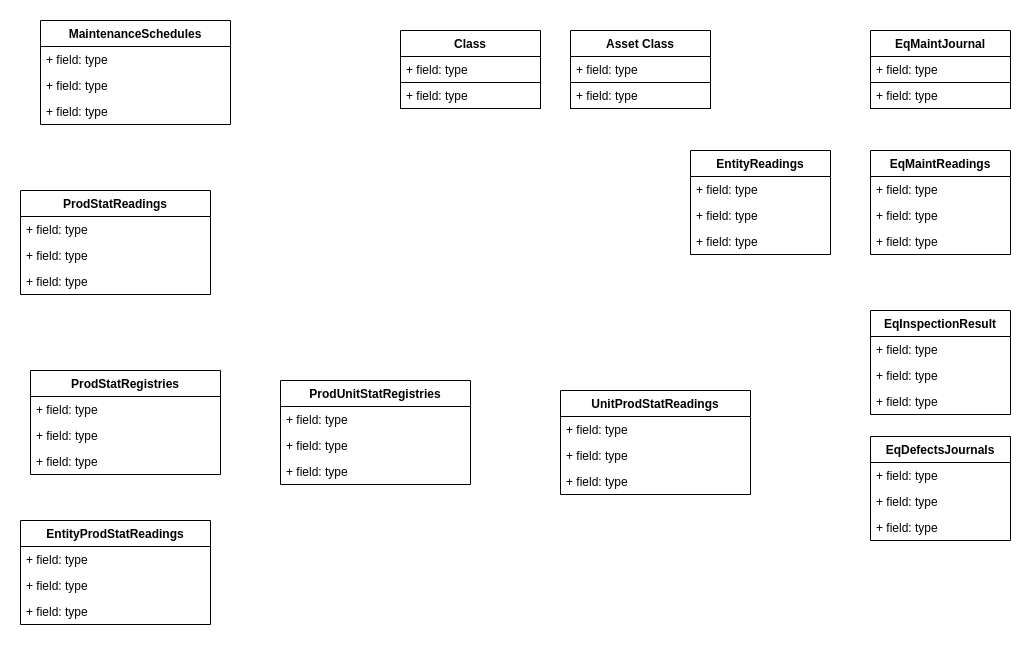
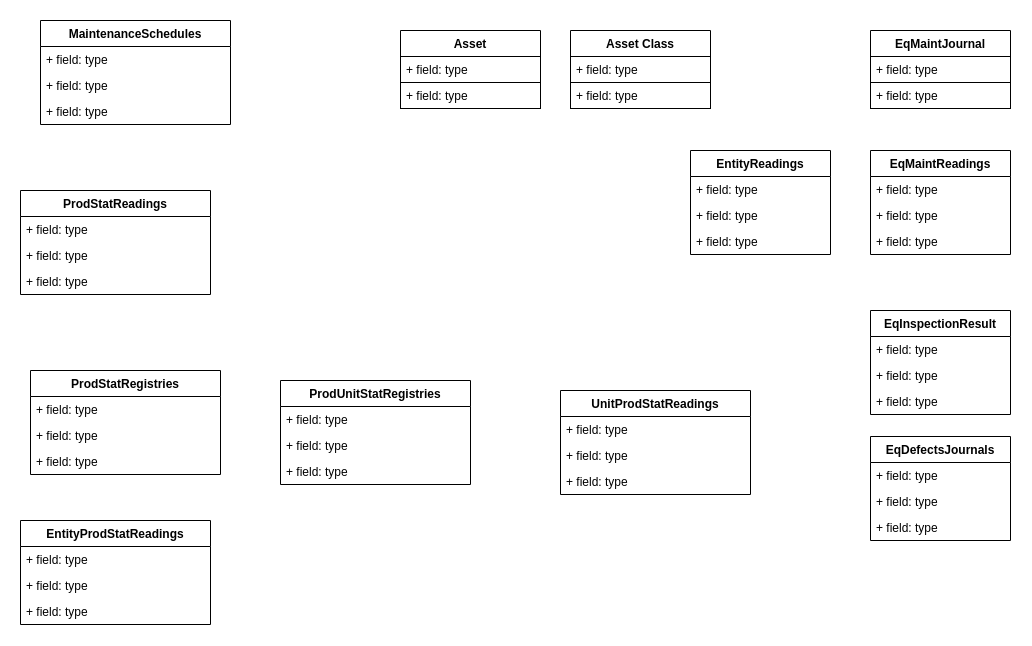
node "Class": label "Class" -> "Asset"
